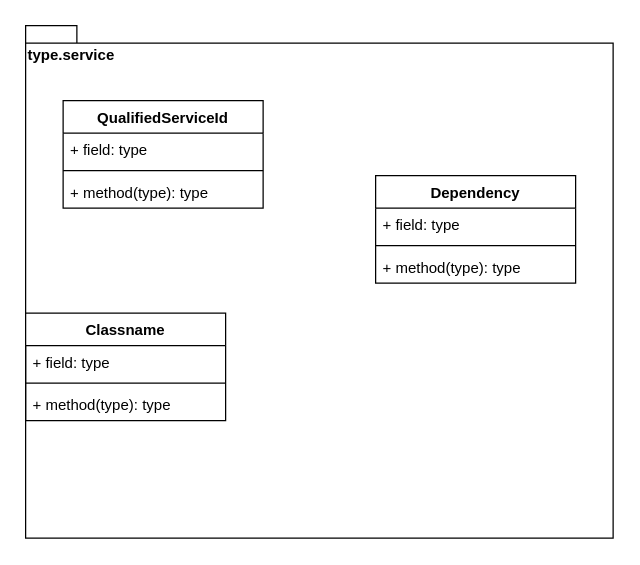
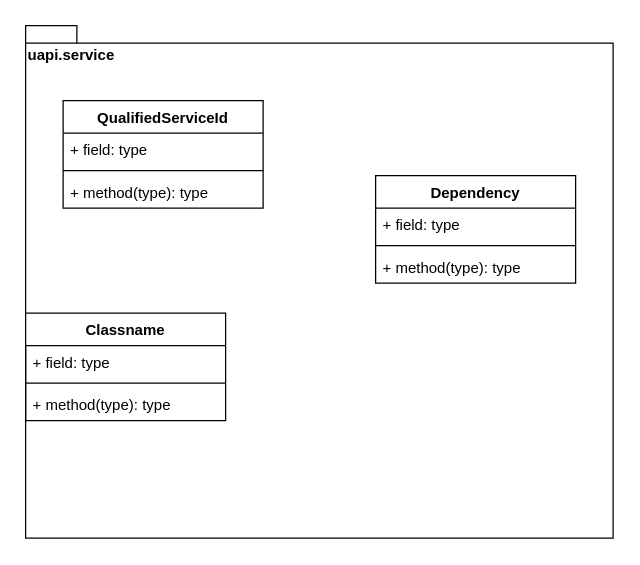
node "type.service": label "type.service" -> "uapi.service"
